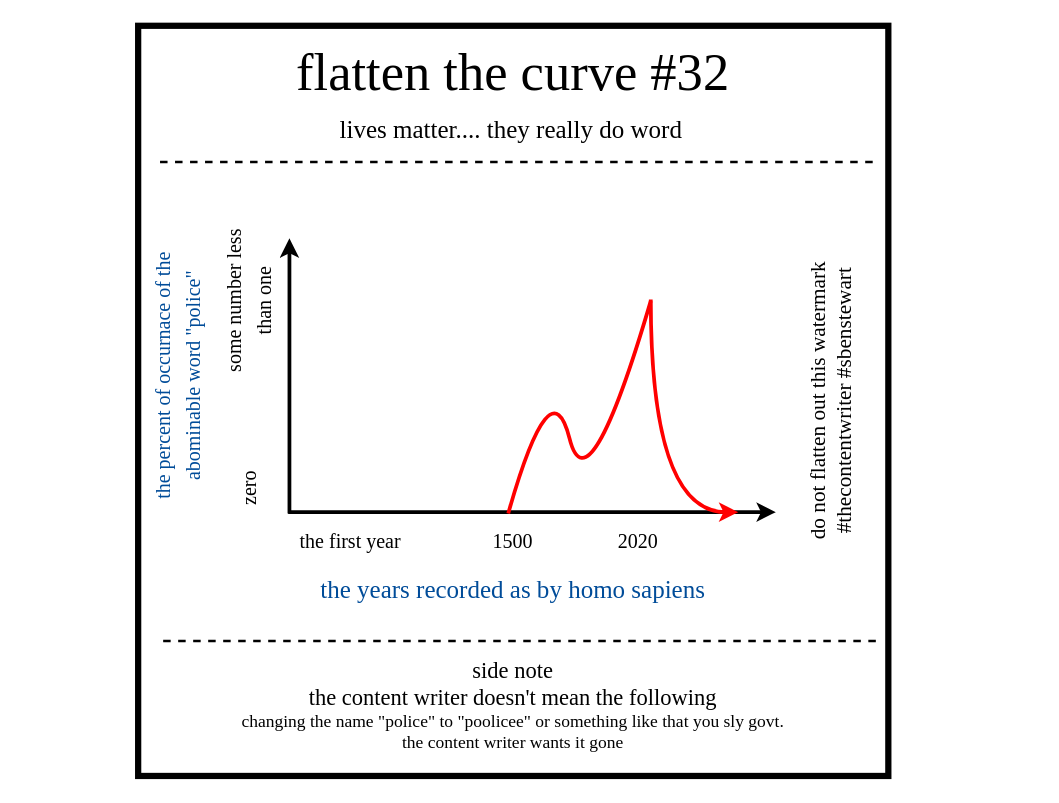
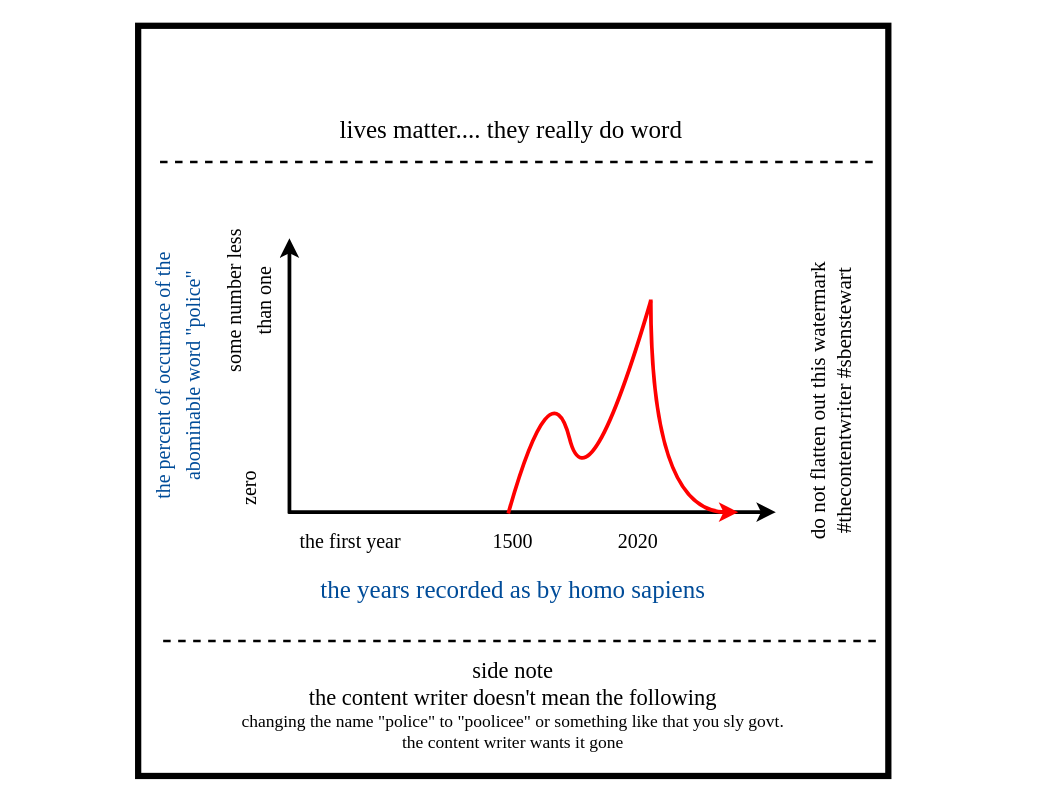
node "flatten the curve #32": removed
